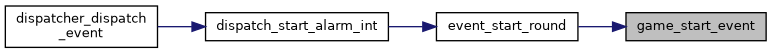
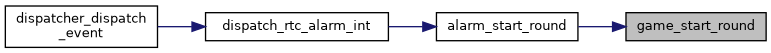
node "dispatch_start_alarm_int": label "dispatch_start_alarm_int" -> "dispatch_rtc_alarm_int"
node "event_start_round": label "event_start_round" -> "alarm_start_round"
node "game_start_event": label "game_start_event" -> "game_start_round"
